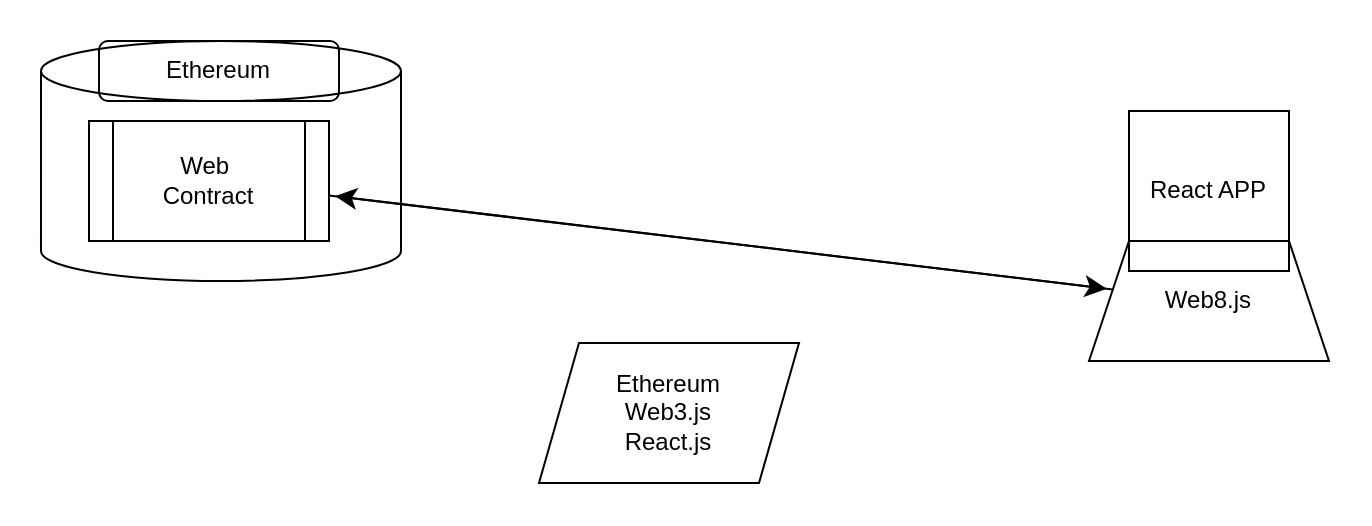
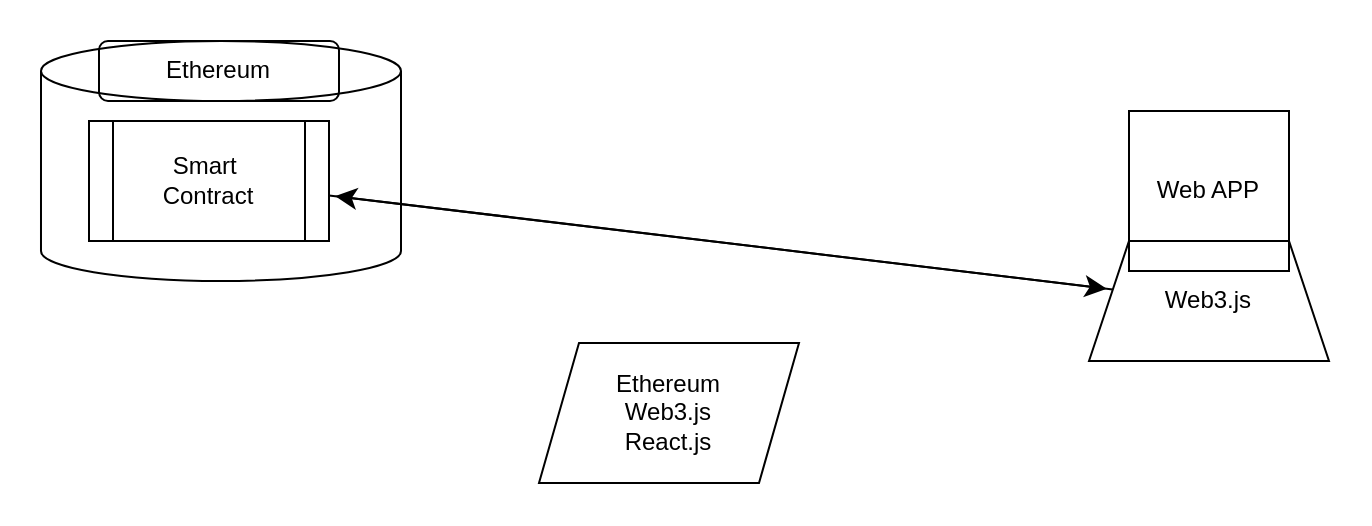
node "Web Contract": label "Web Contract" -> "Smart Contract"
node "React APP": label "React APP" -> "Web APP"
node "Web8.js": label "Web8.js" -> "Web3.js"
